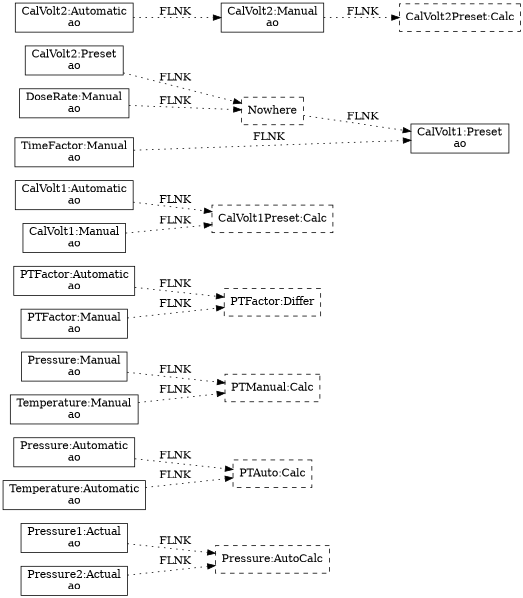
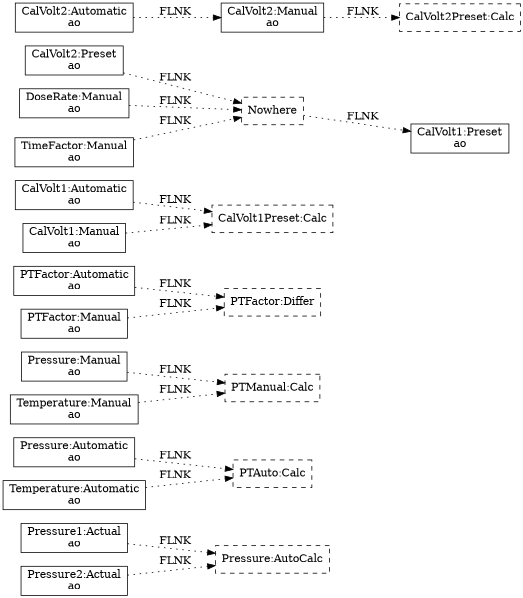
edge "TimeFactor:Manual ao" -> "CalVolt1:Preset ao": now "TimeFactor:Manual ao" -> "Nowhere"
